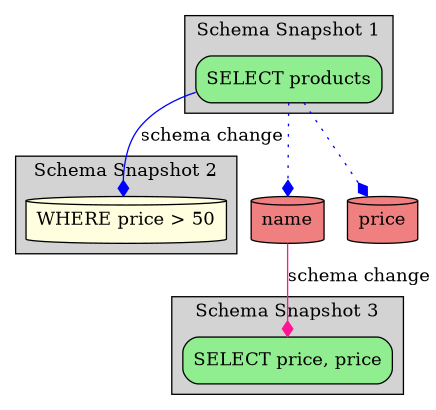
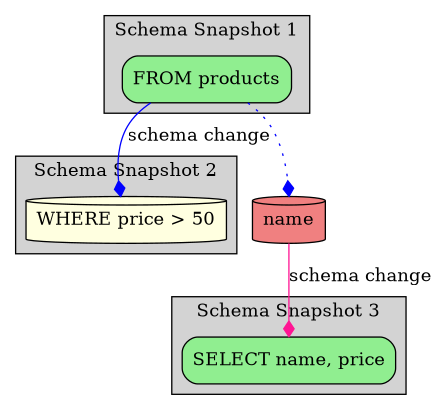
node "SELECT products": label "SELECT products" -> "FROM products"
node "price": removed
node "SELECT price, price": label "SELECT price, price" -> "SELECT name, price"
